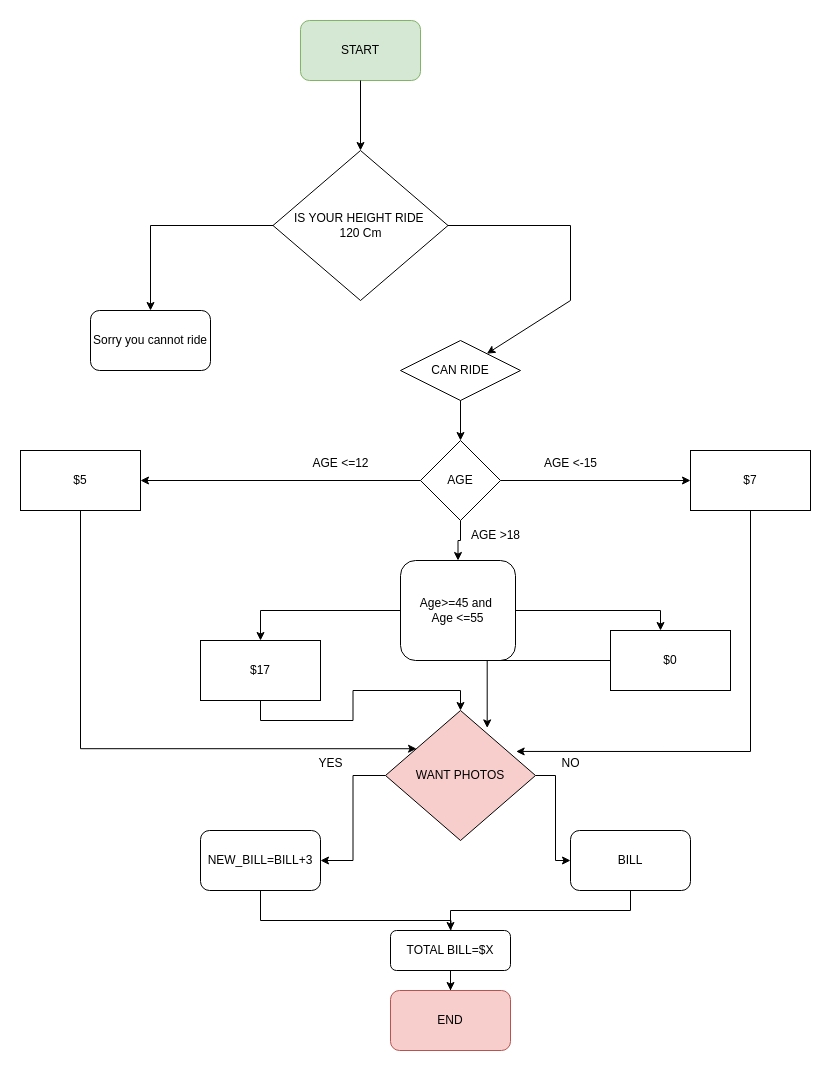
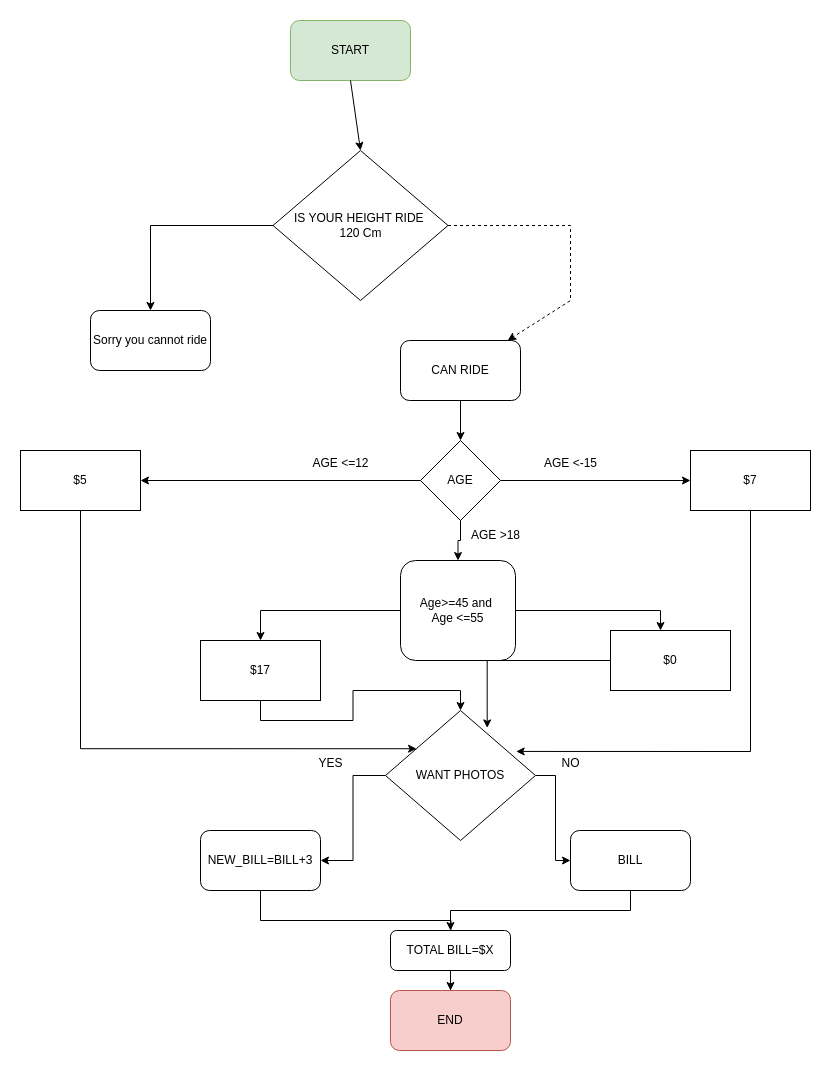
node "START": moved (361, 51) -> (351, 51)
edge "IS YOUR HEIGHT RIDE 120 Cm" -> "CAN RIDE": style solid -> dashed
node "CAN RIDE": shape diamond -> rounded rectangle
node "WANT PHOTOS": fillcolor #f8cecc -> #ffffff
